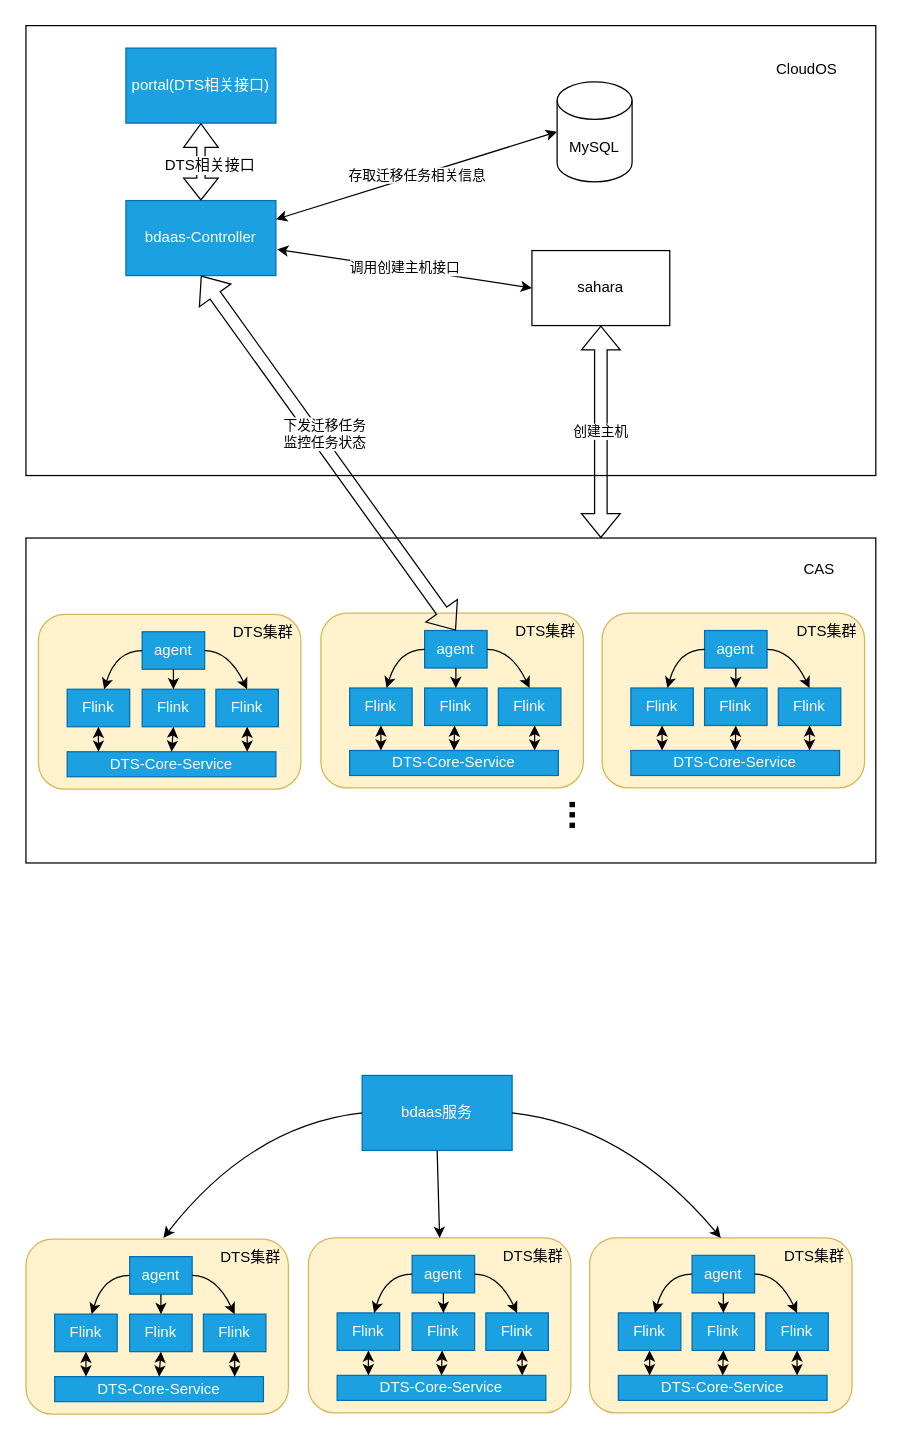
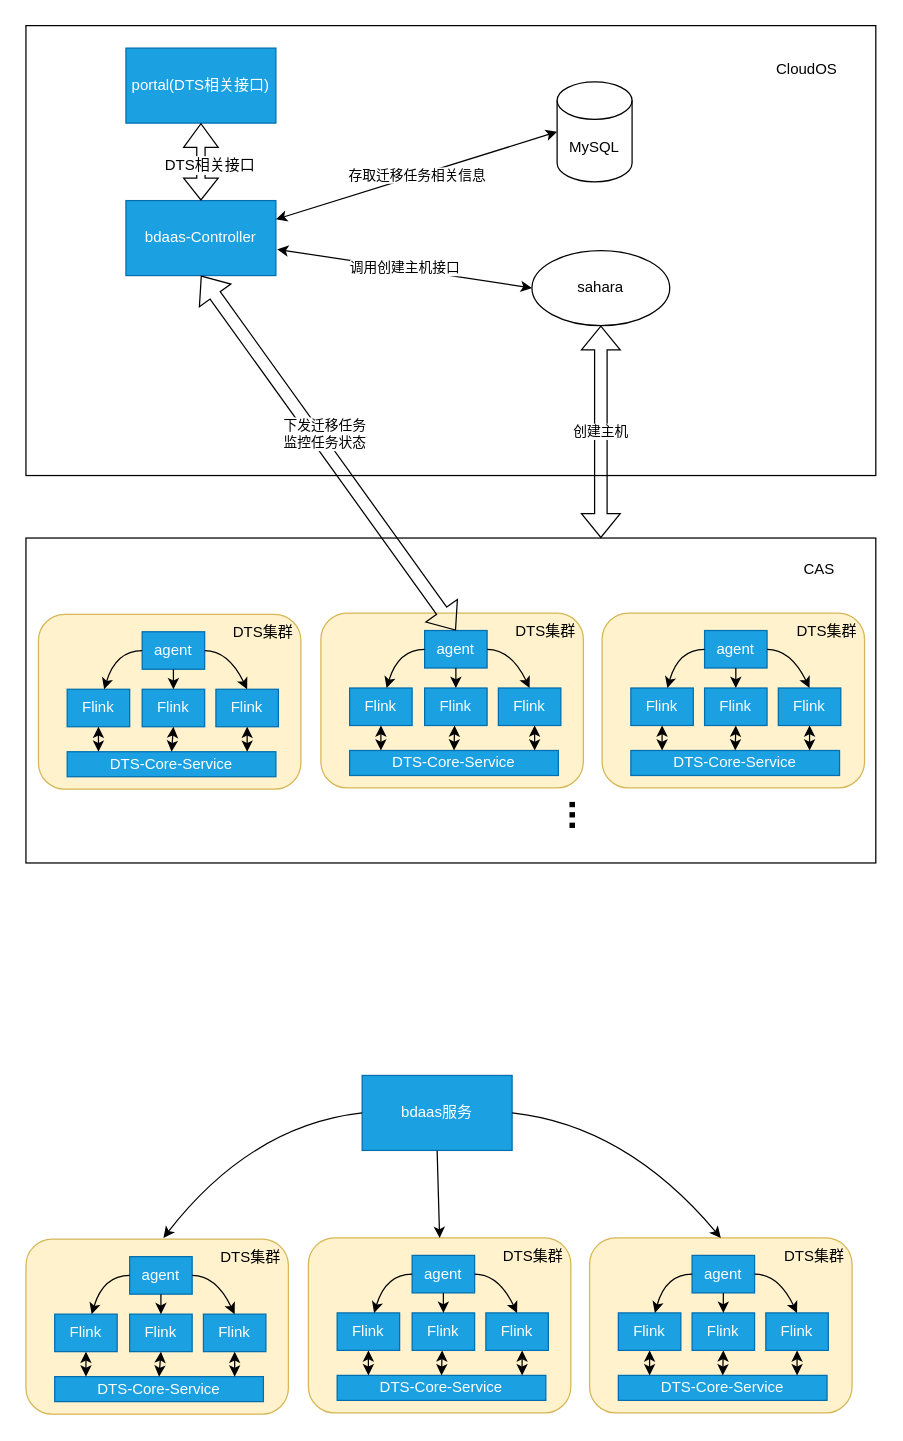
node "sahara": shape rectangle -> ellipse
